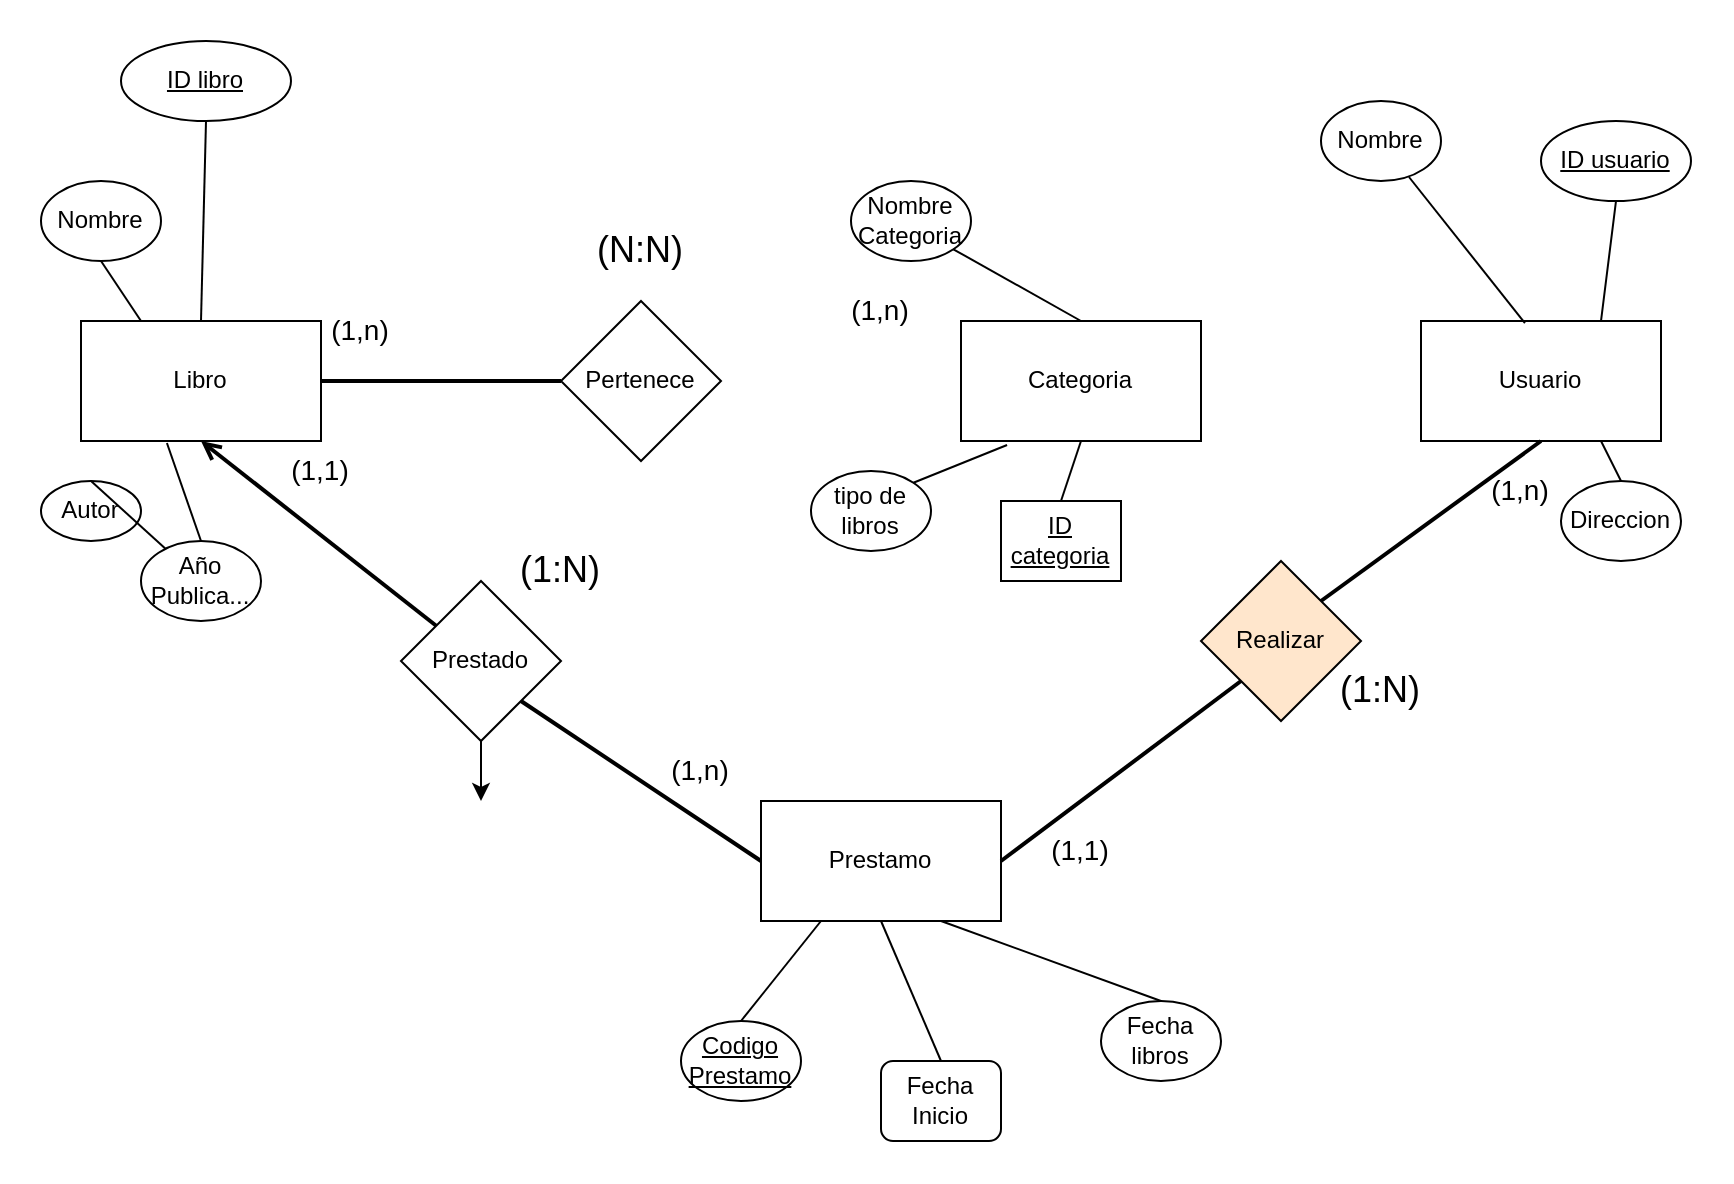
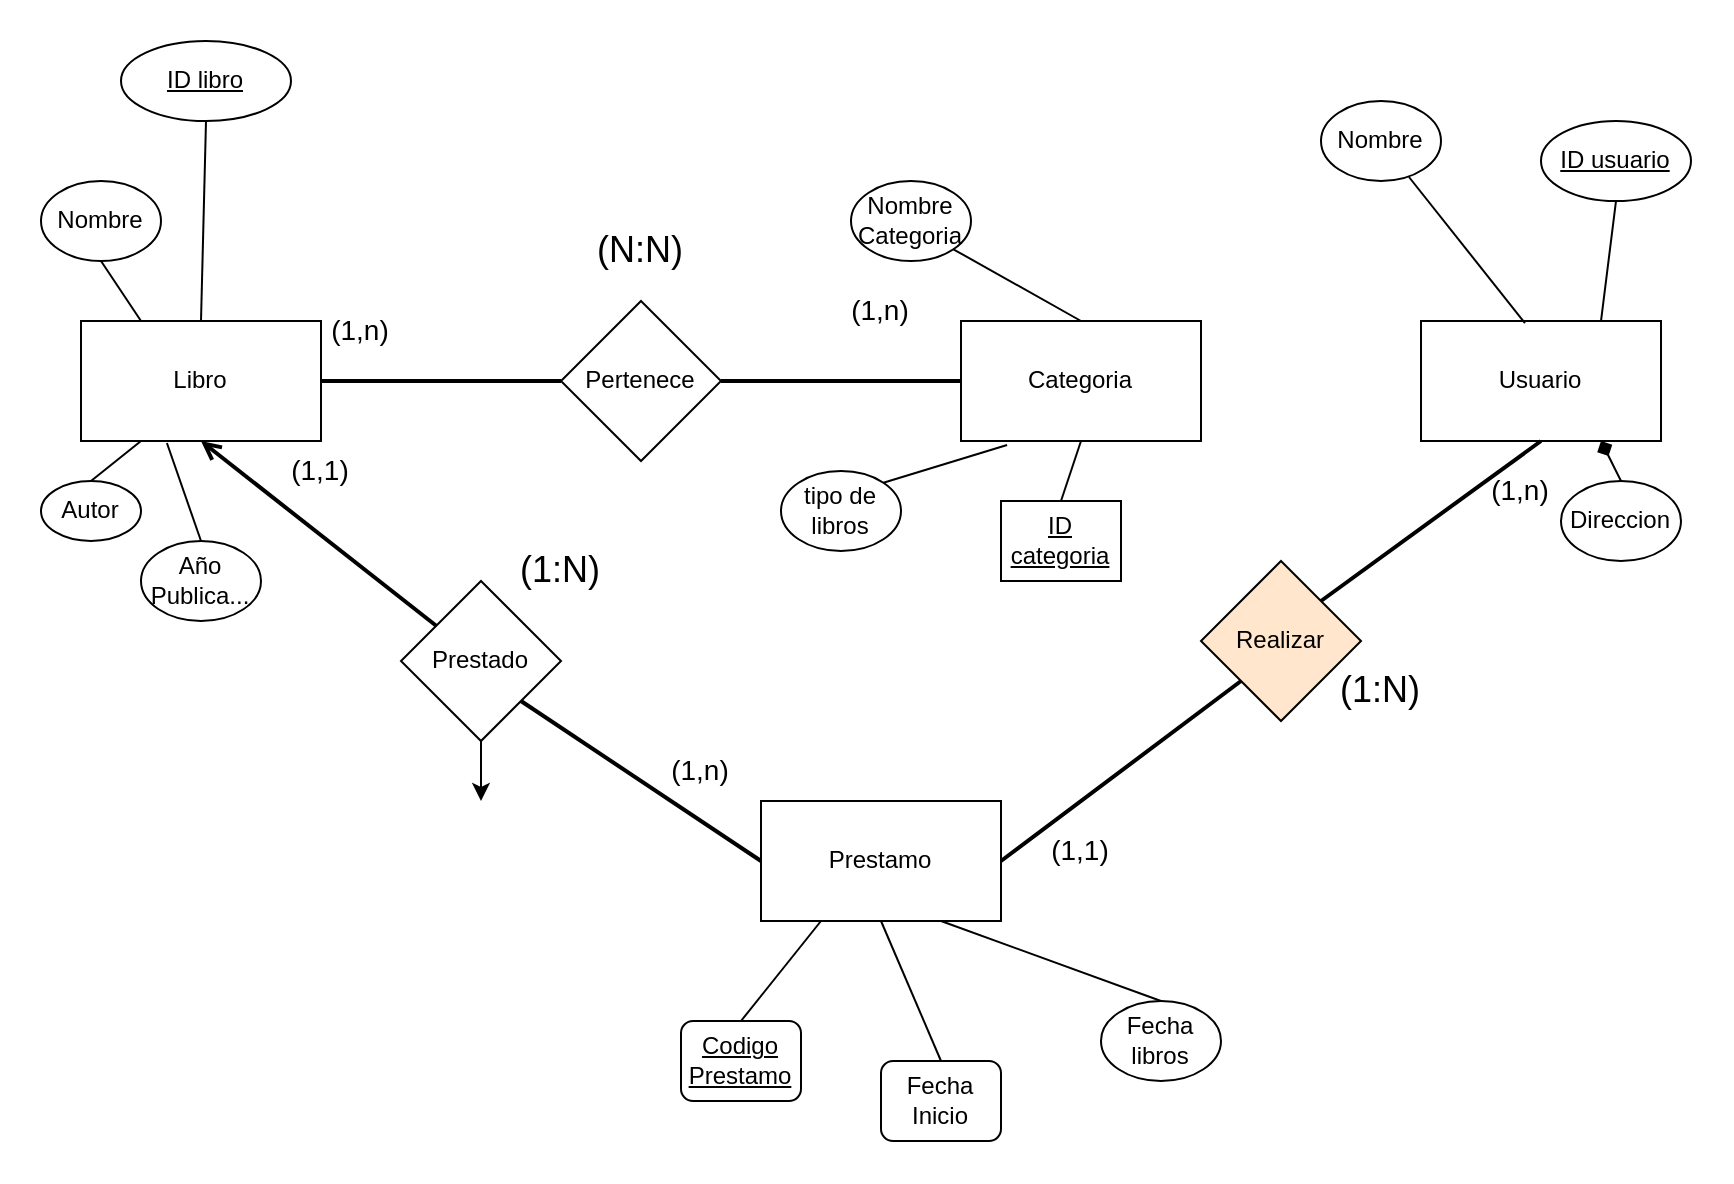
edge "Pertenece" -- "Categoria": added
edge "Usuario" -- "Direccion": arrowhead none -> diamond
node "tipo de libros": moved (871, 511) -> (841, 511)
edge "Autor" -- "Año Publica...": now "Autor" -- "Libro"
node "Codigo Prestamo": shape ellipse -> rounded rectangle
